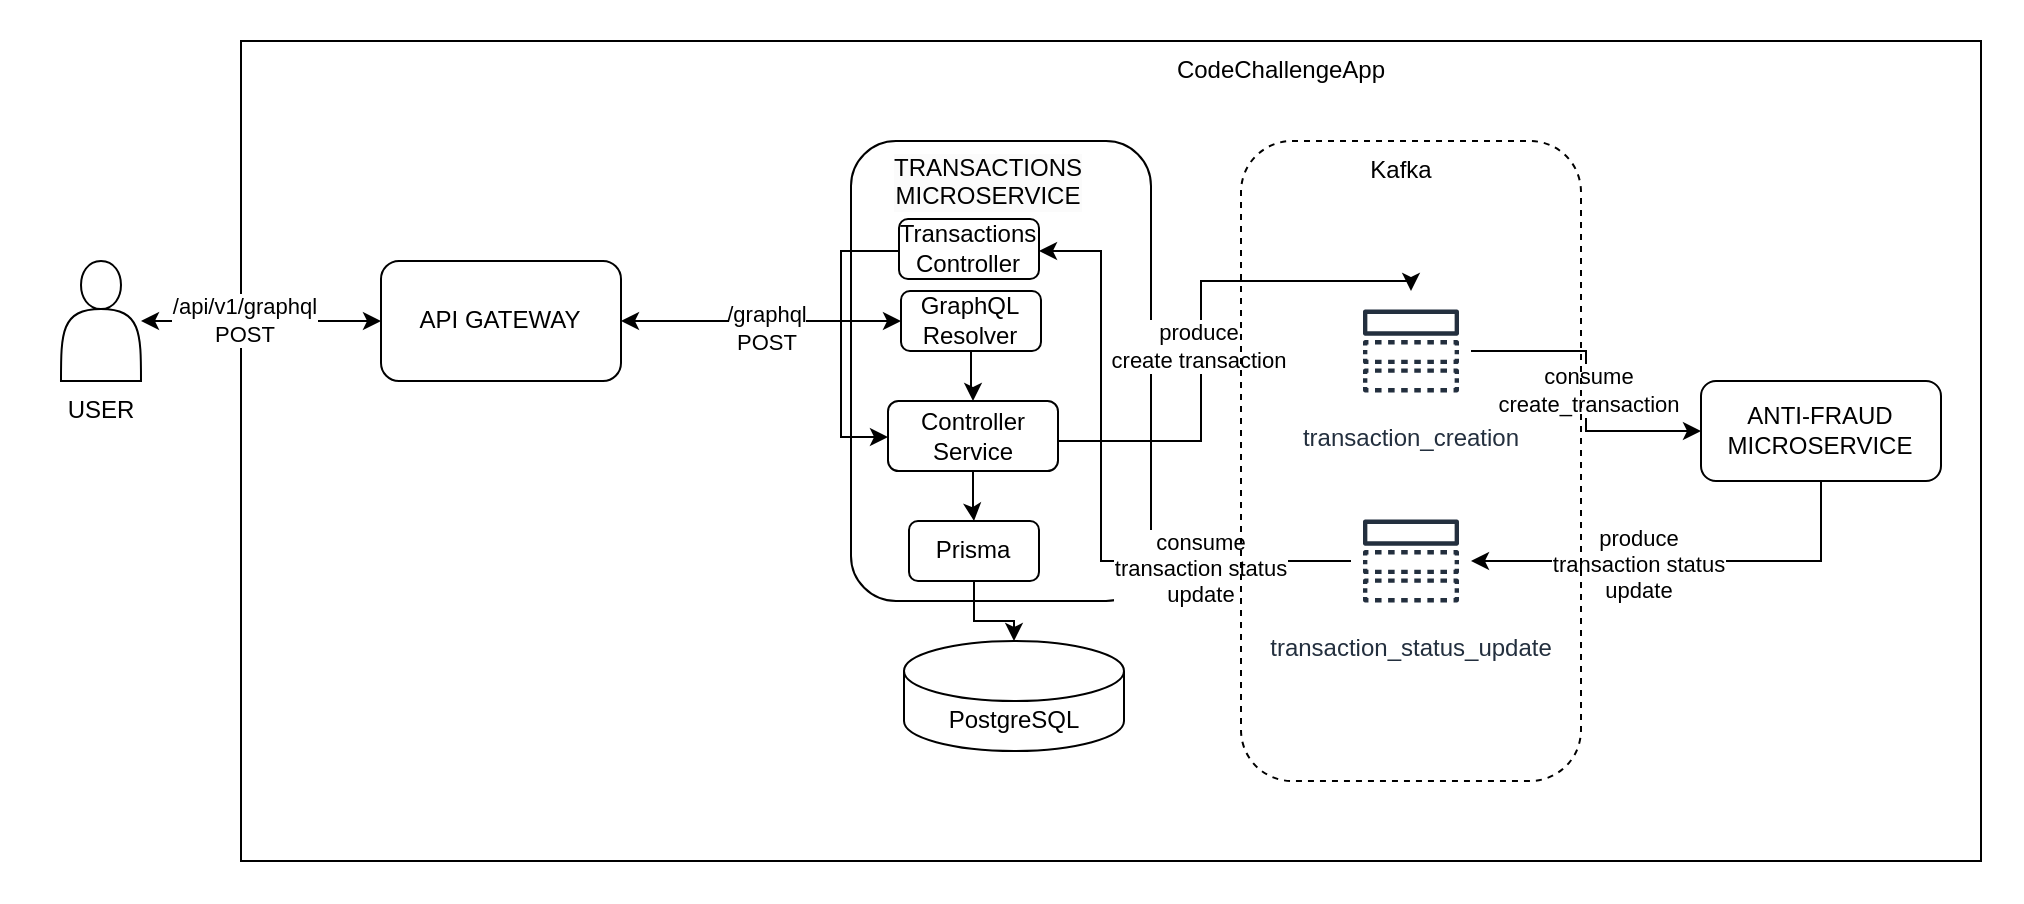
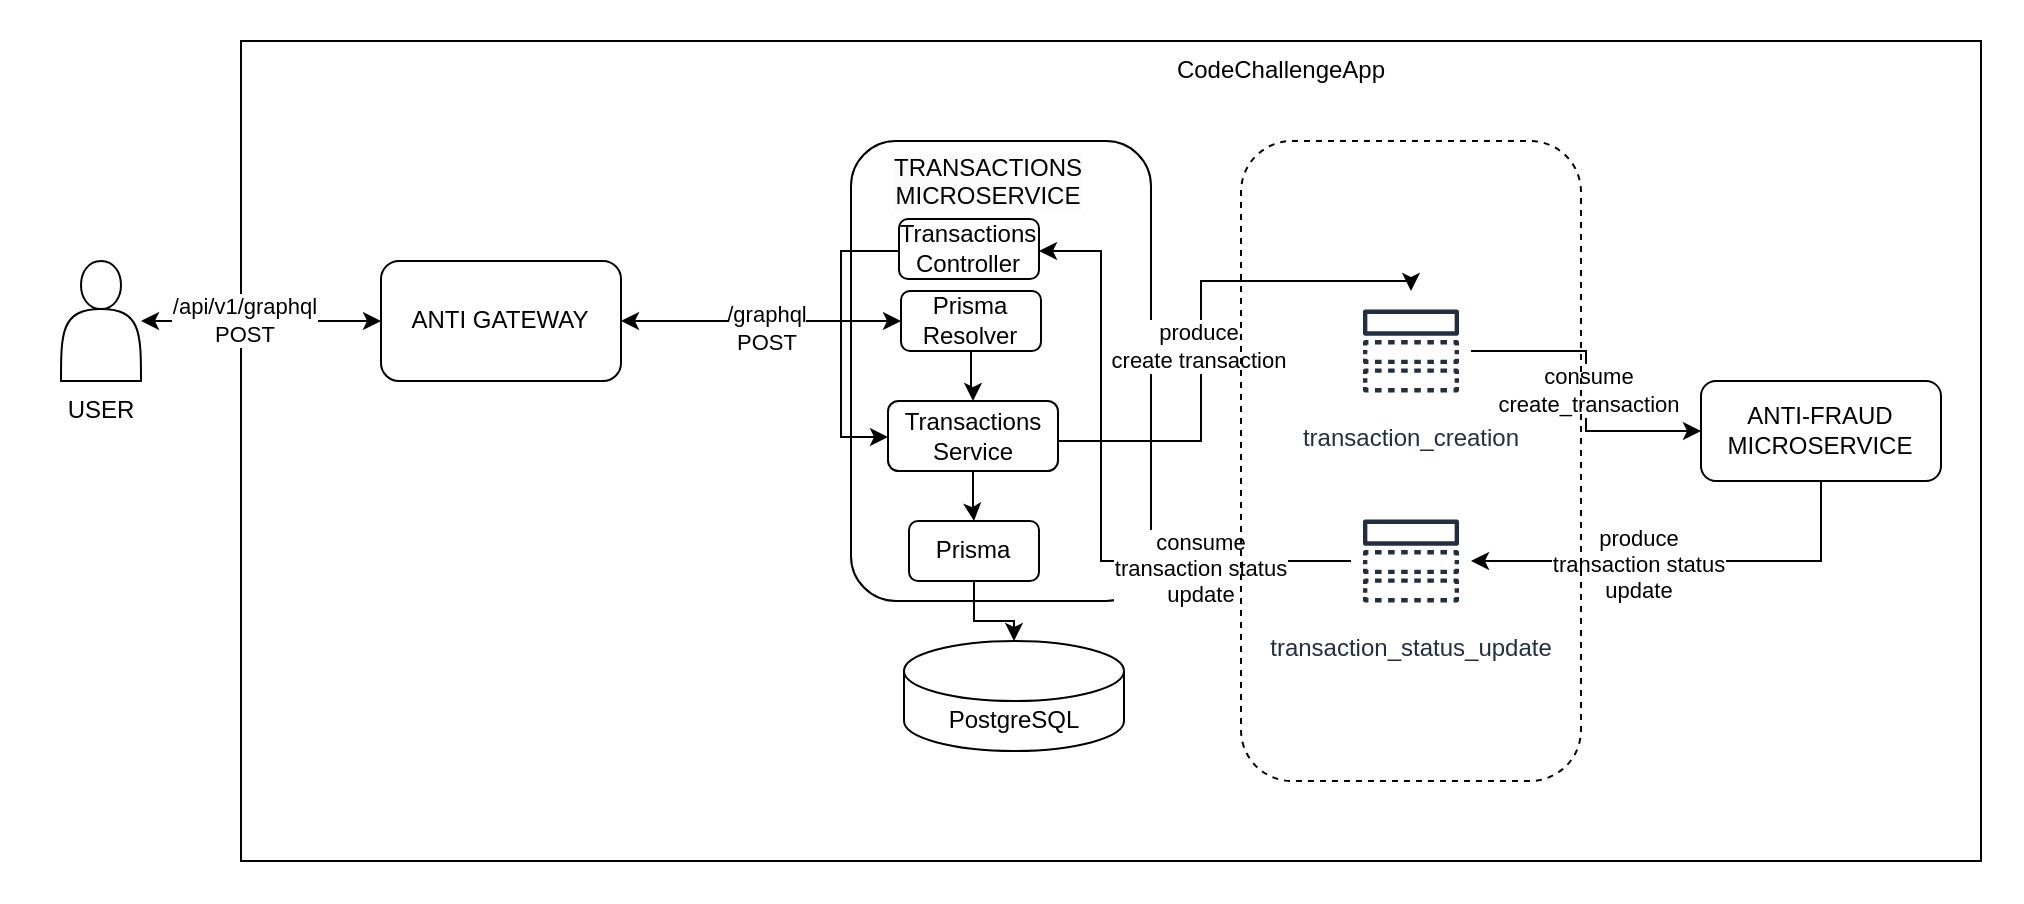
node "Kafka": removed
node "API GATEWAY": label "API GATEWAY" -> "ANTI GATEWAY"
node "GraphQL Resolver": label "GraphQL Resolver" -> "Prisma Resolver"
node "Controller Service": label "Controller Service" -> "Transactions Service"
